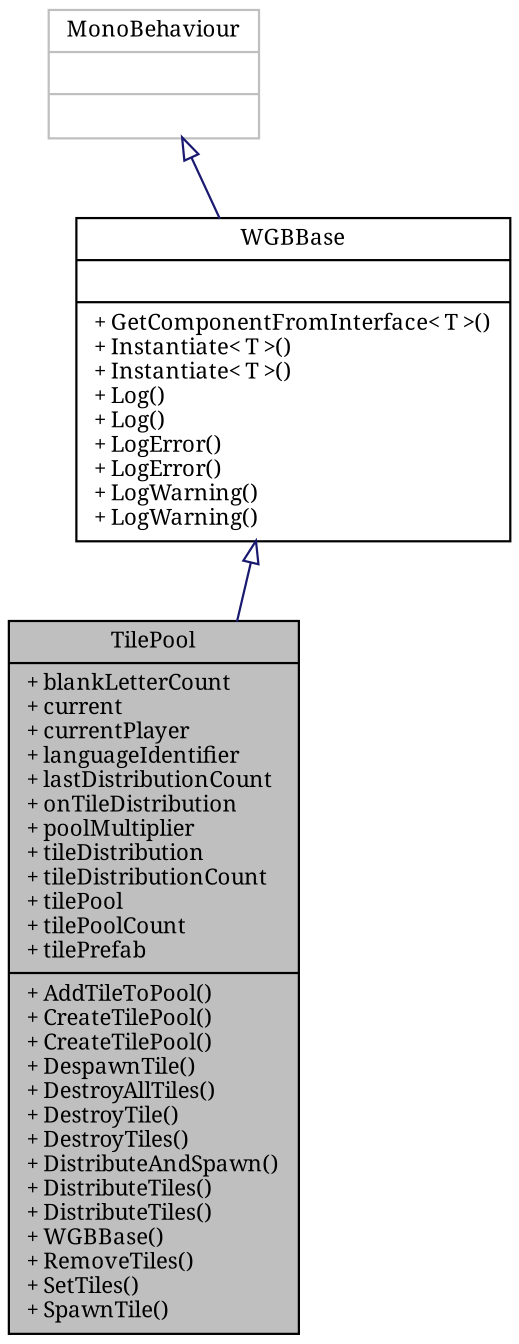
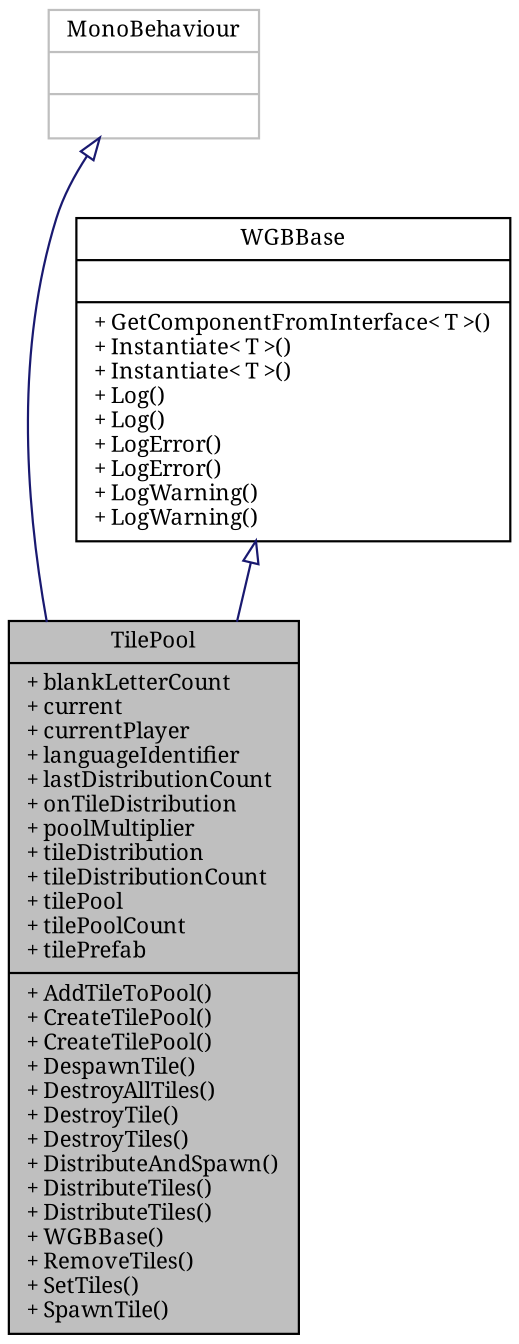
edge "WGBBase" -> "MonoBehaviour": now "TilePool" -> "MonoBehaviour"
